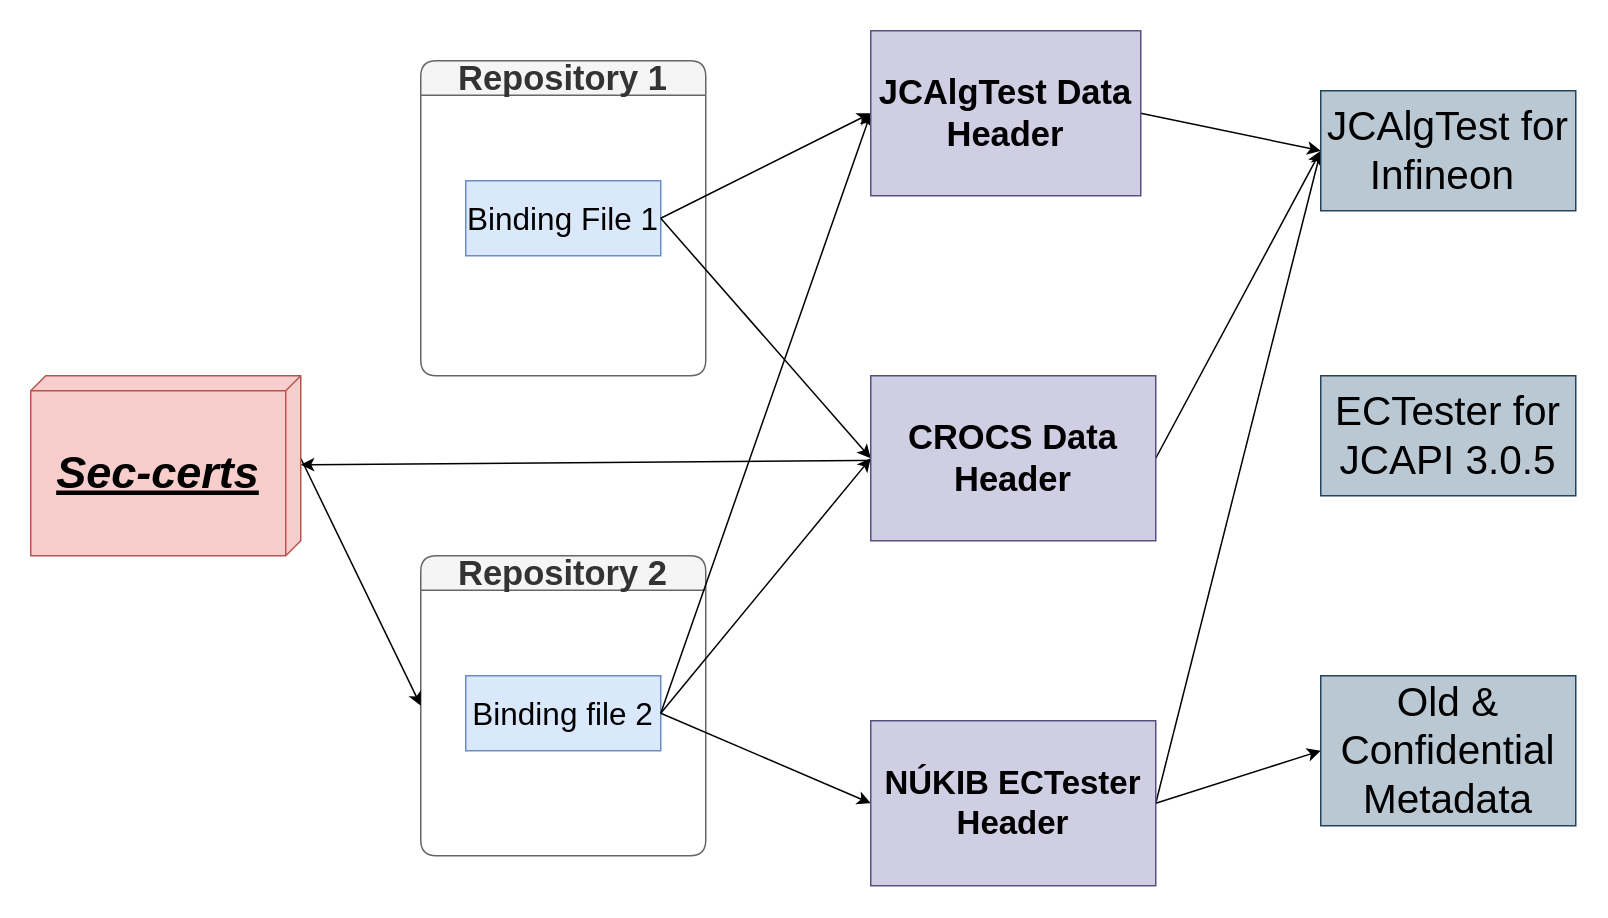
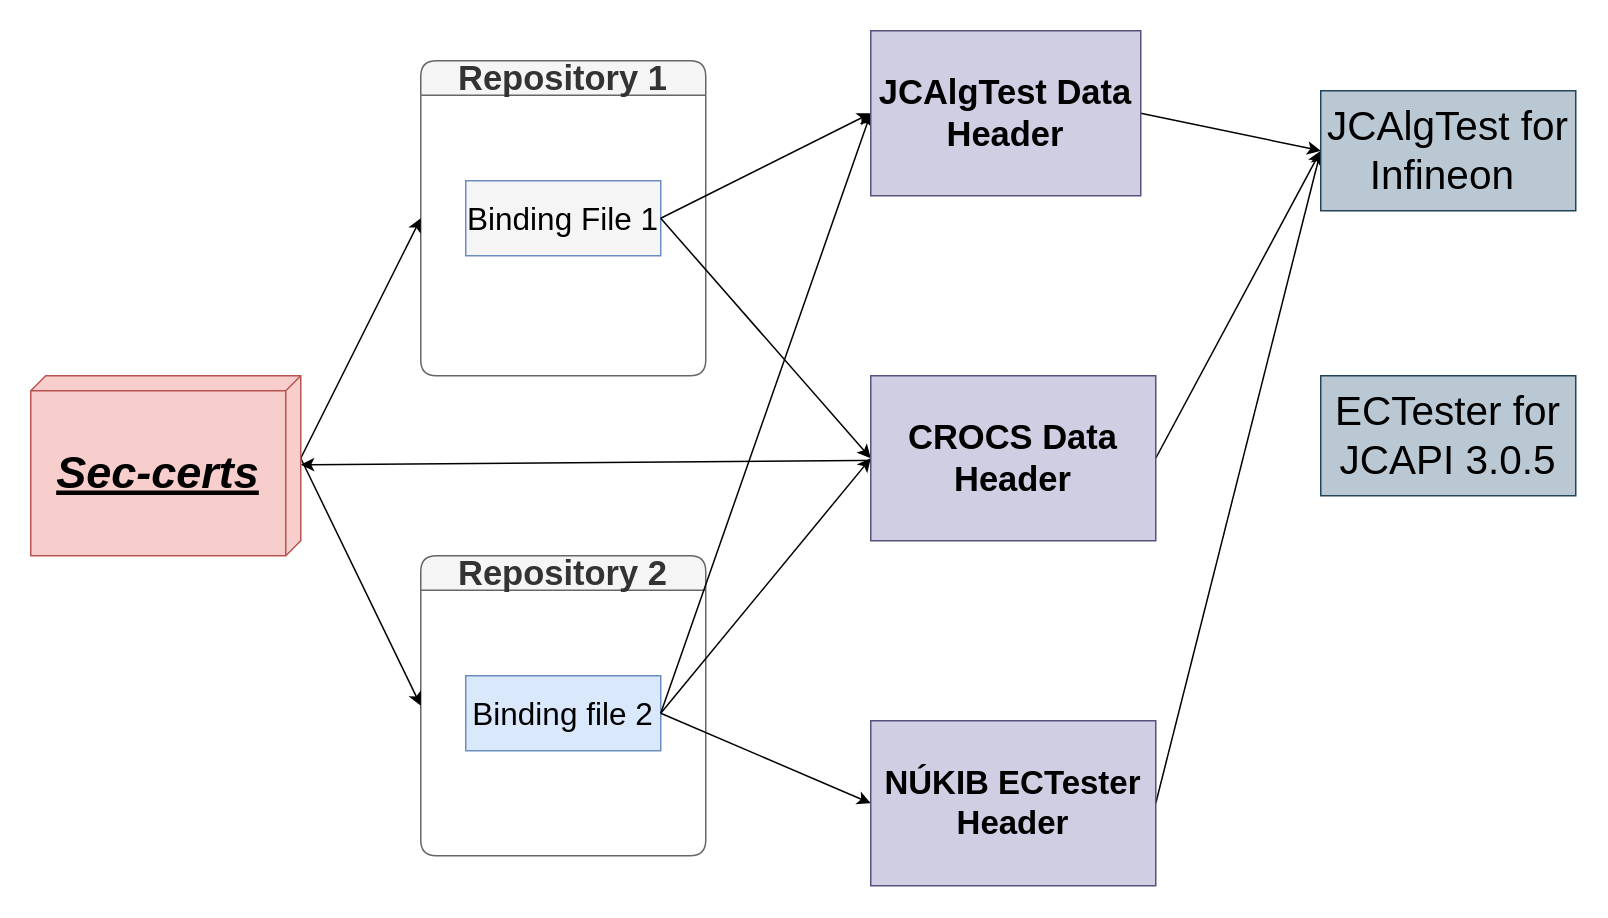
node "Binding File 1": fillcolor #dae8fc -> #f5f5f5
edge "Sec-certs" -> "Repository 1": added
node "Old & Confidential Metadata": removed
edge "NÚKIB ECTester Header" -> "Old & Confidential Metadata": removed
